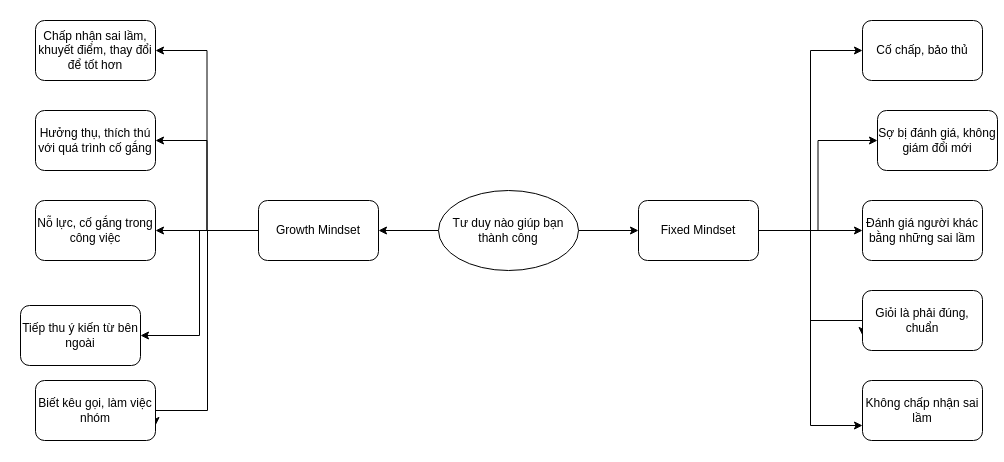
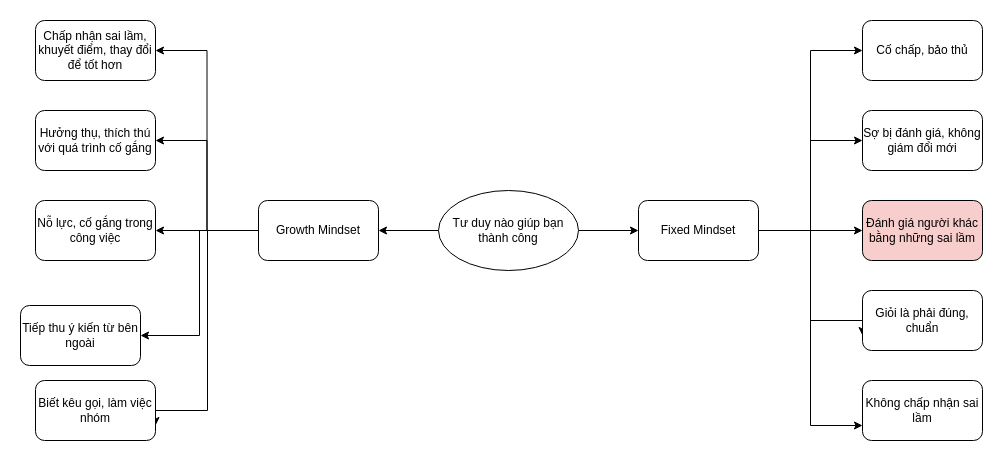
node "Sợ bị đánh giá, không giám đổi mới": moved (938, 141) -> (923, 141)
node "Đánh giá người khác bằng những sai lầm": fillcolor #ffffff -> #f8cecc
